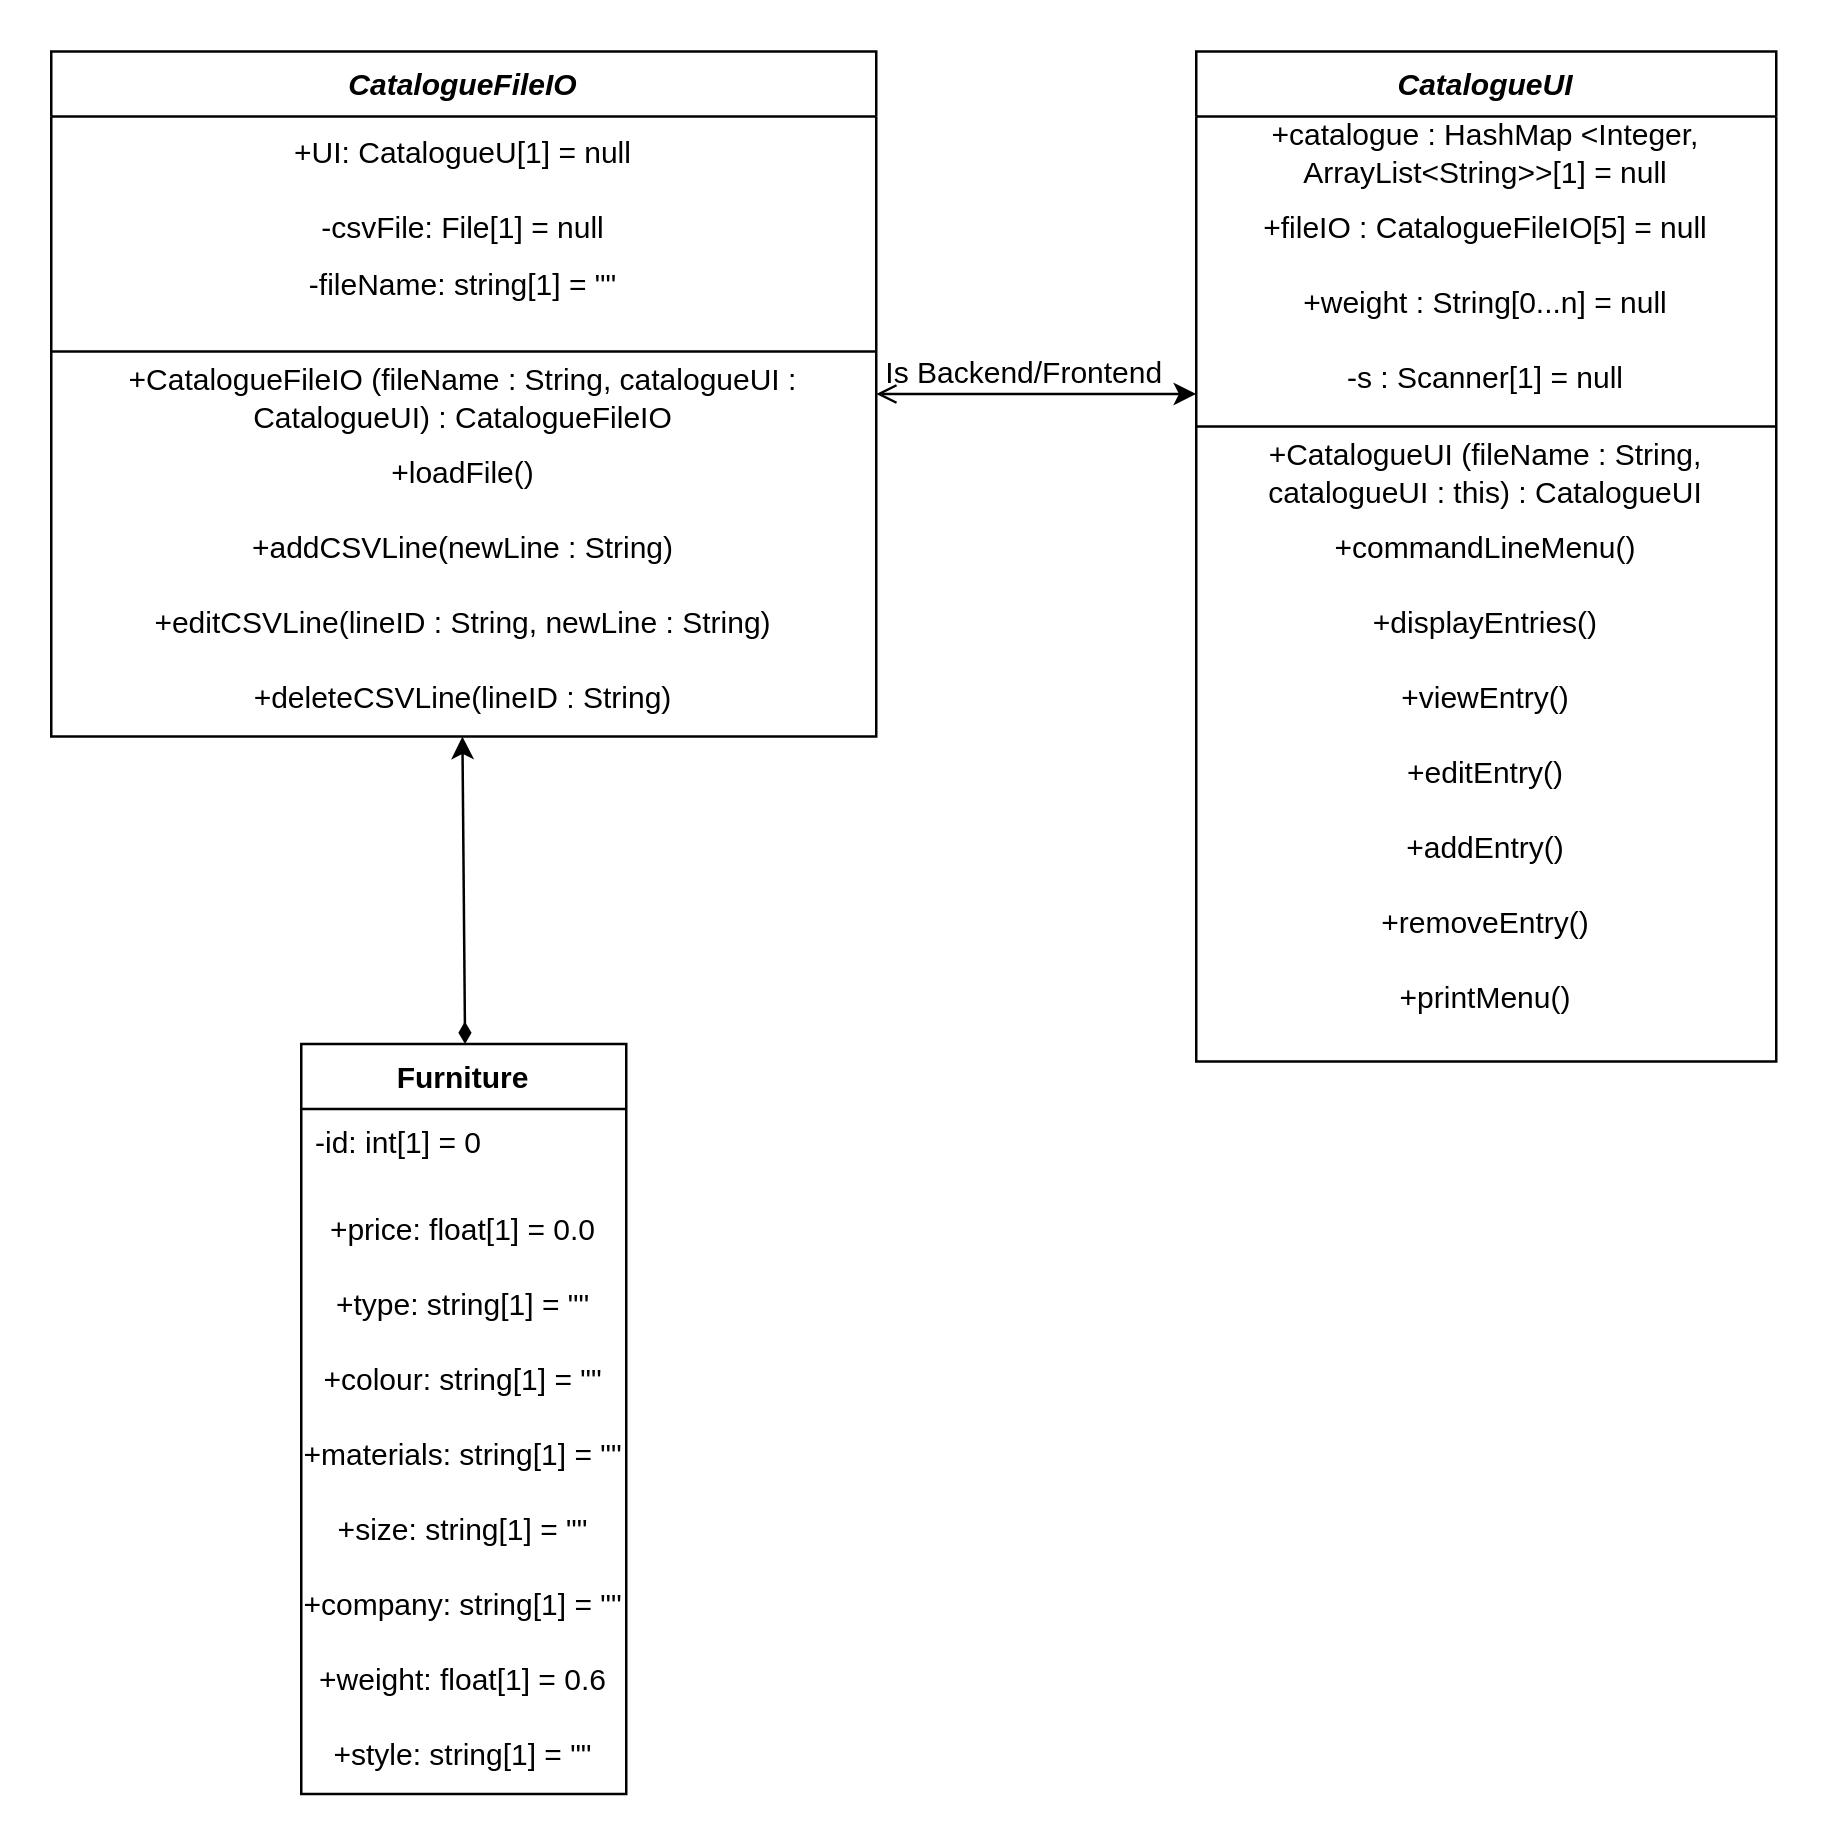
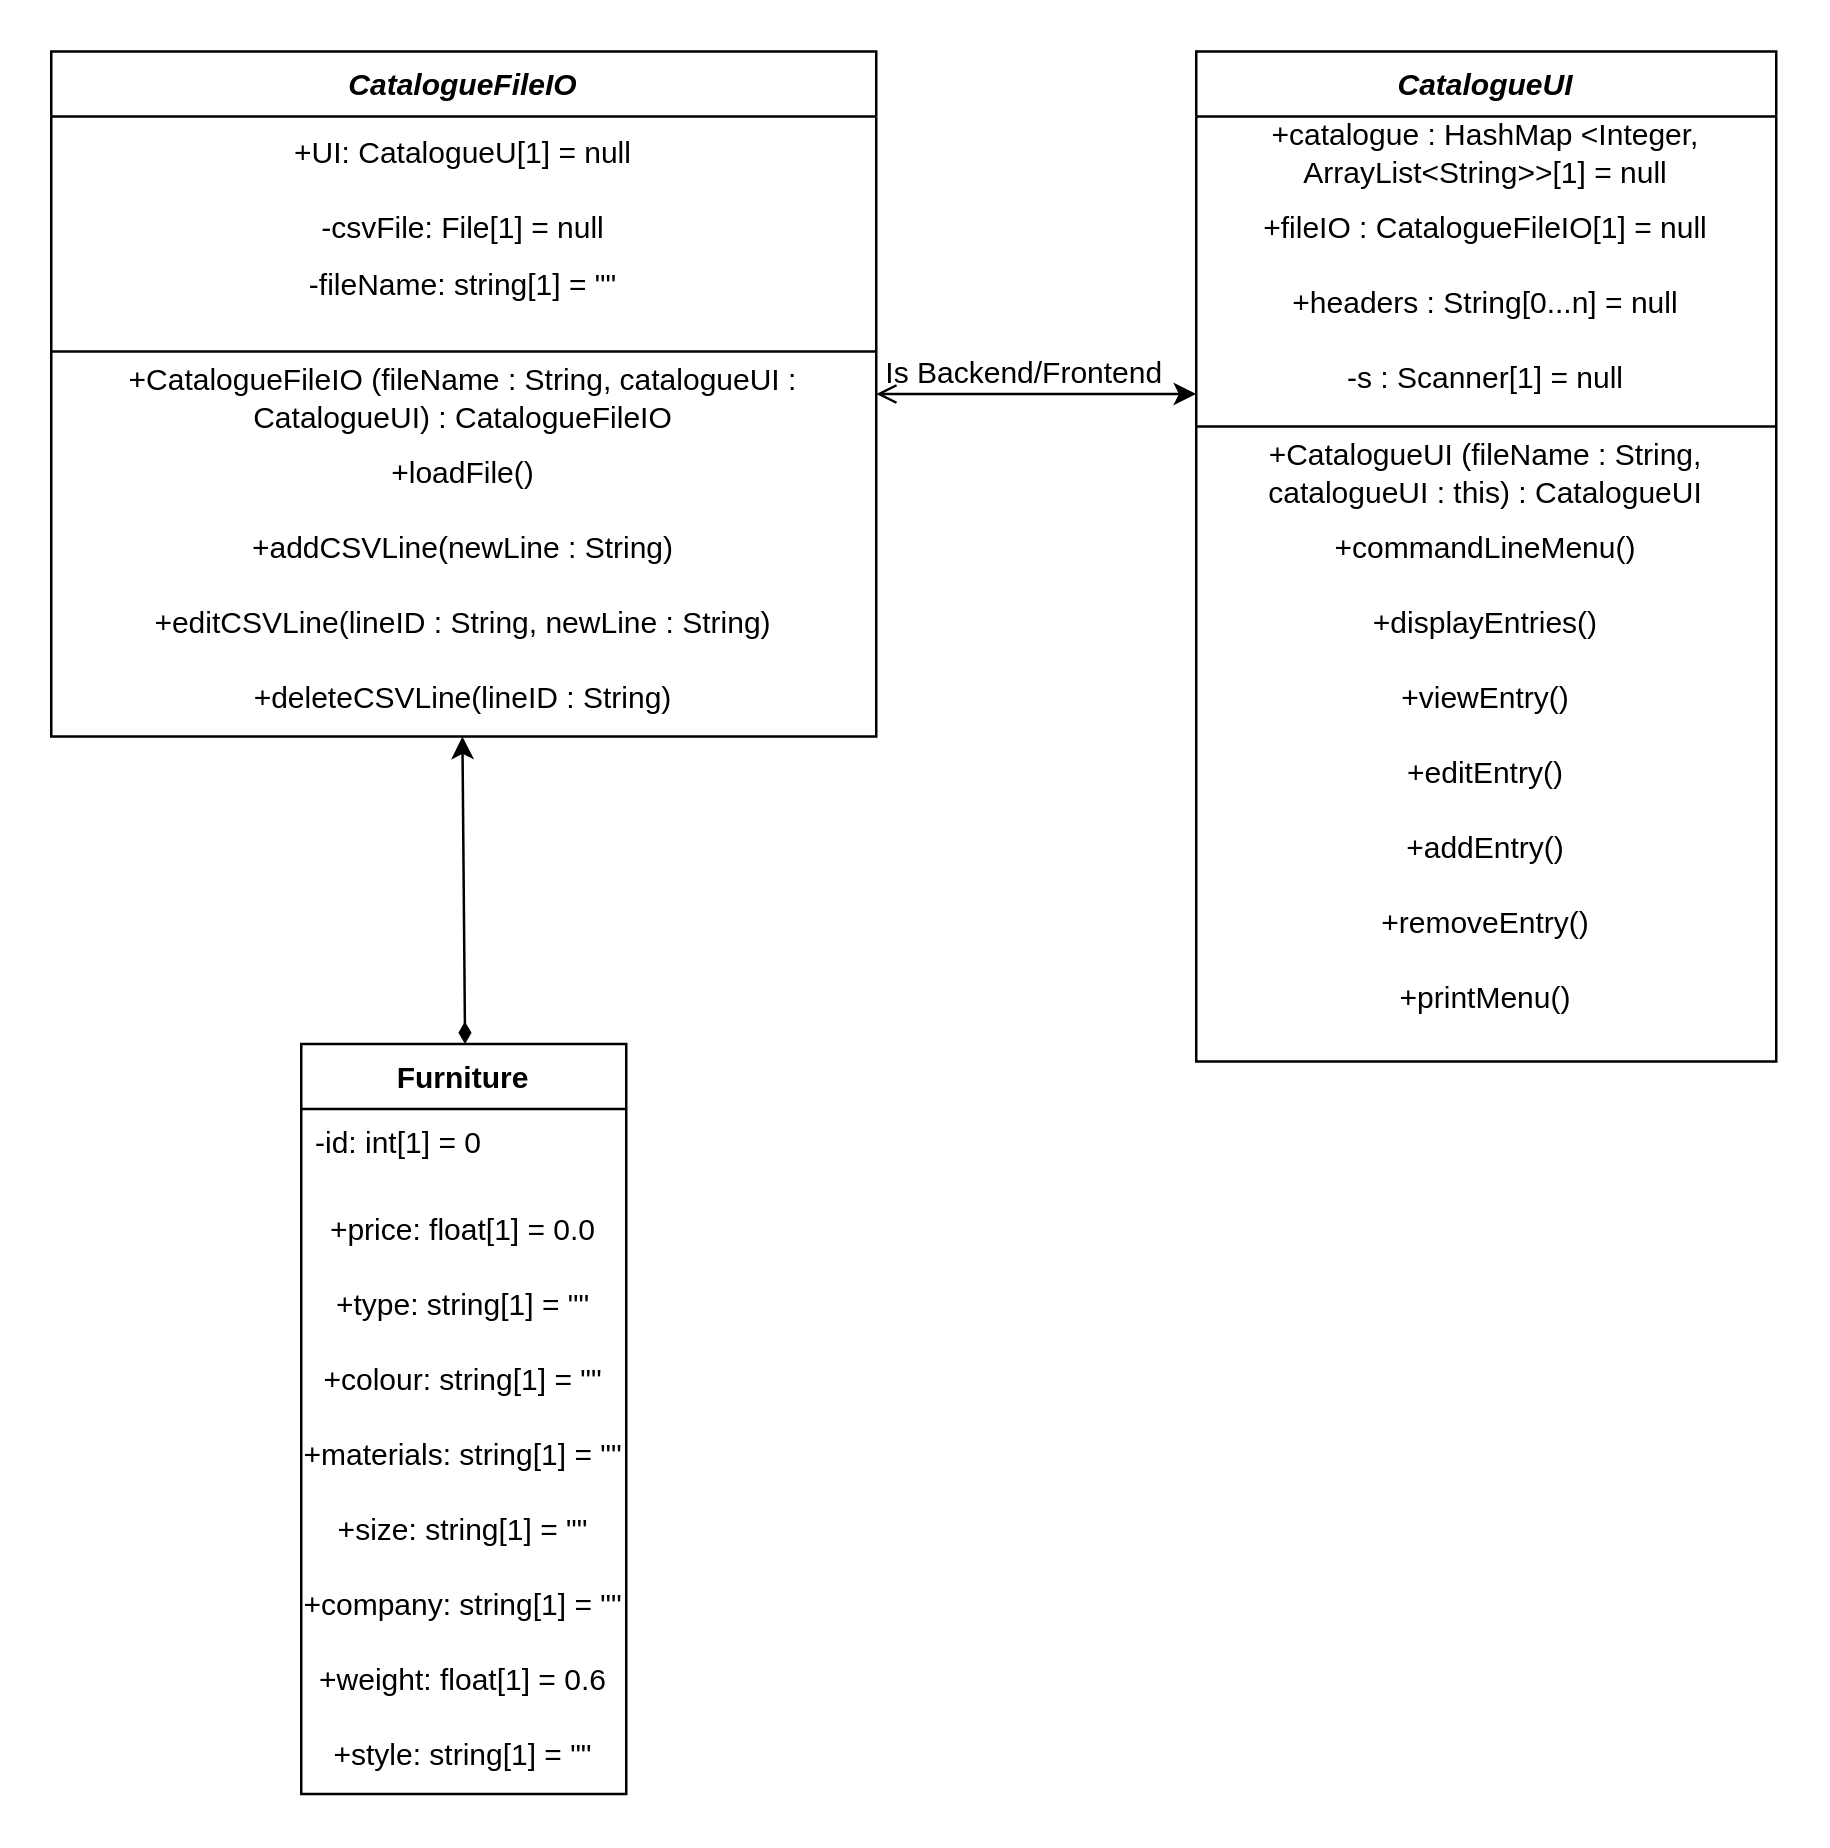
node "+fileIO : CatalogueFileIO[5] = null": label "+fileIO : CatalogueFileIO[5] = null" -> "+fileIO : CatalogueFileIO[1] = null"
node "+weight : String[0...n] = null": label "+weight : String[0...n] = null" -> "+headers : String[0...n] = null"
